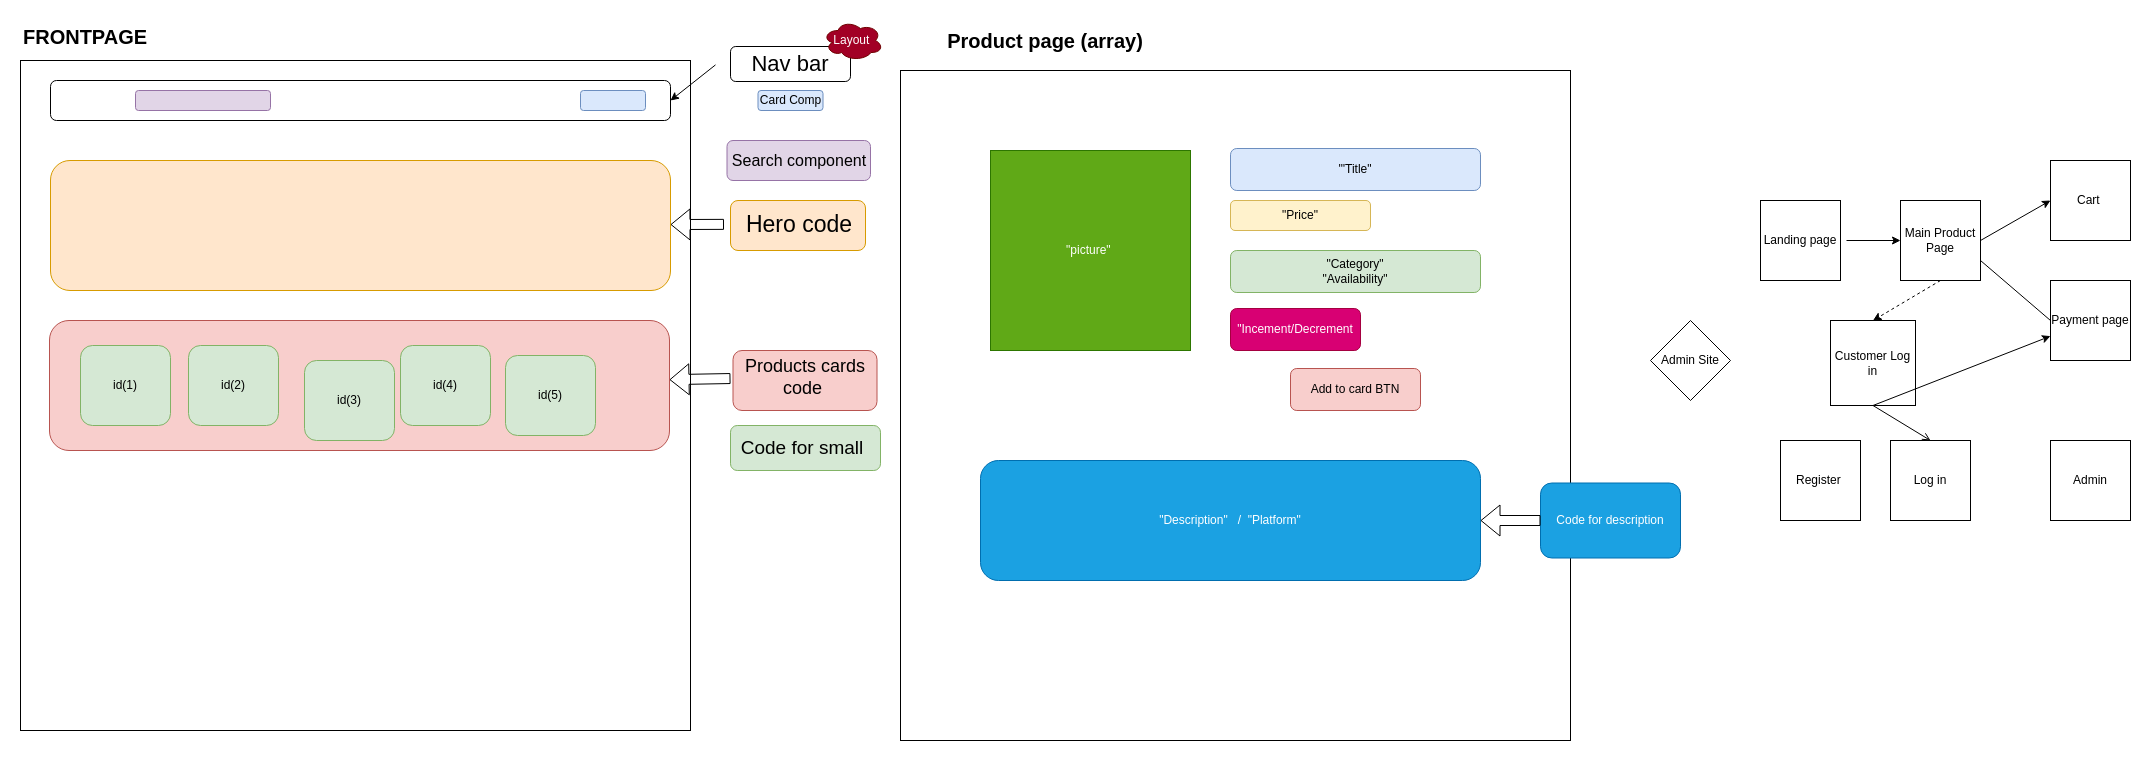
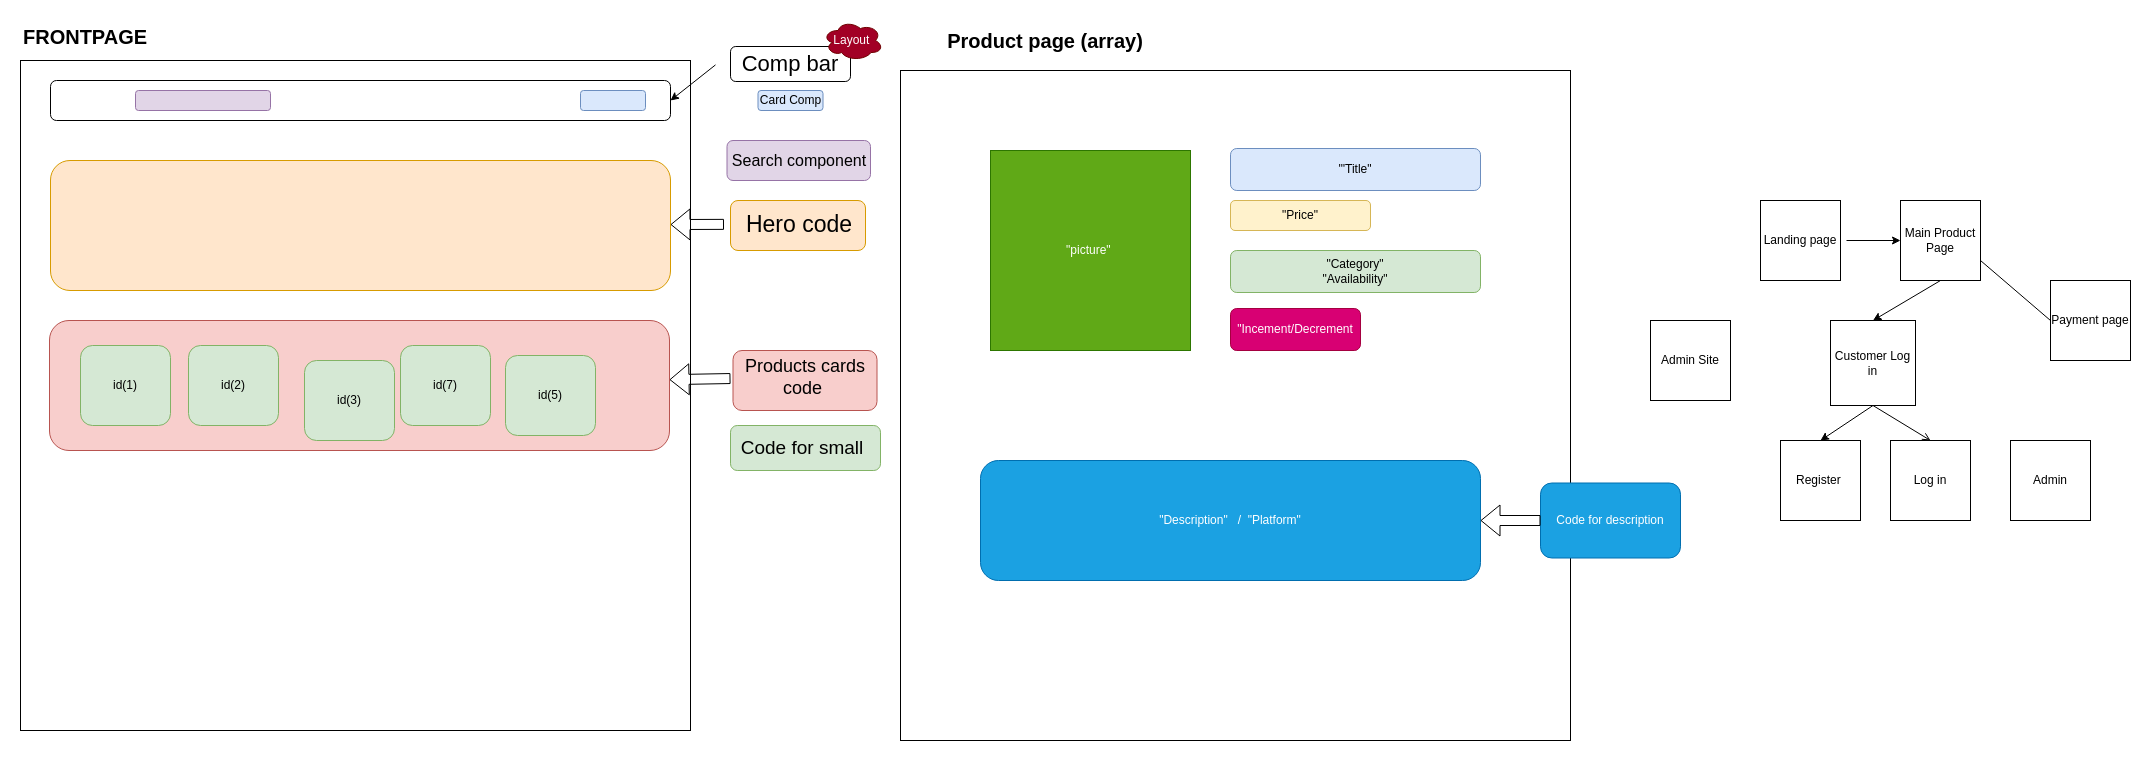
node "Nav bar": label "Nav bar" -> "Comp bar"
node "Cart": removed
edge "Main Product Page" -> "Cart": removed
edge "Main Product Page" -> "Customer Log in": style dashed -> solid
node "Admin Site": shape diamond -> rectangle
edge "Customer Log in" -> "Payment page": now "Customer Log in" -> "Register"
node "id(4)": label "id(4)" -> "id(7)"
node "Add to card BTN": removed
node "Admin": moved (2091, 481) -> (2051, 481)
